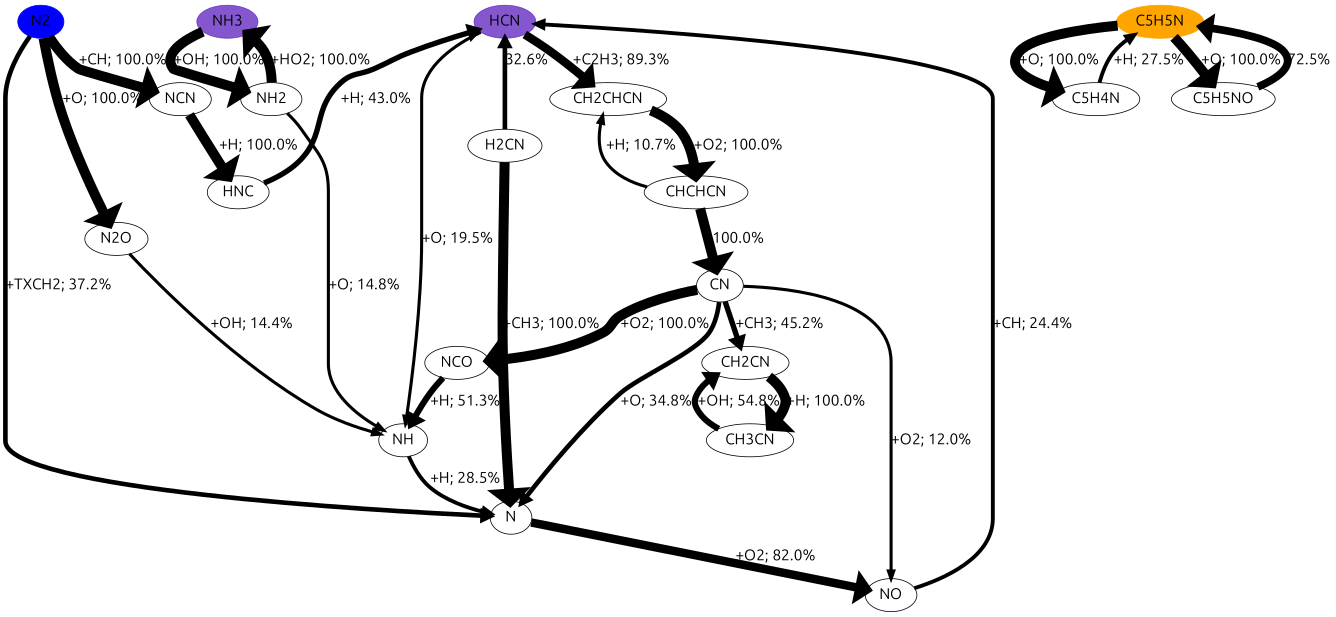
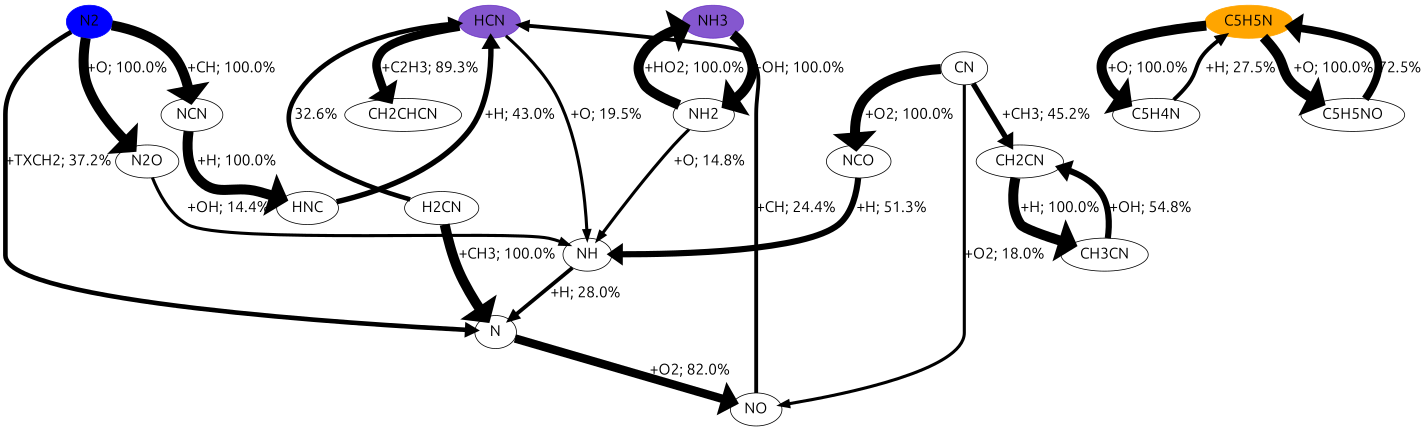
node "CHCHCN": removed
edge "CN" -> "N": removed, label "+O; 34.8%"
edge "CN" -> "NO": label "+O2; 12.0%" -> "+O2; 18.0%"
edge "NH" -> "N": label "+H; 28.5%" -> "+H; 28.0%"
